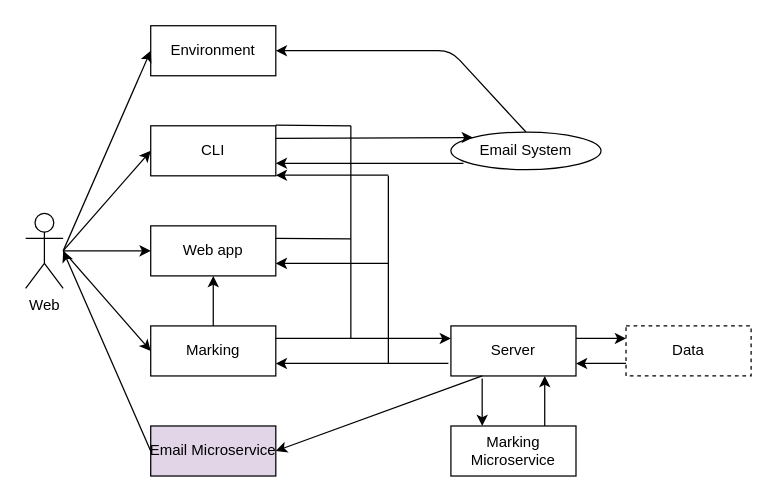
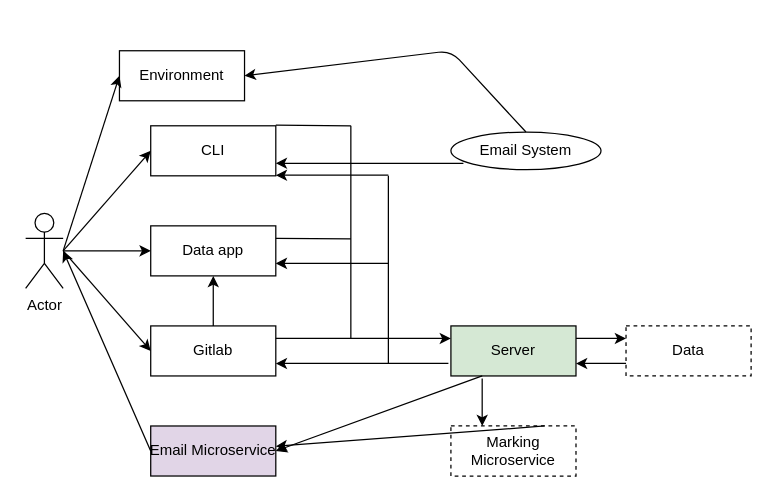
node "Environment": moved (213, 51) -> (182, 76)
edge "CLI" -> "Email System": removed
node "Web app": label "Web app" -> "Data app"
node "Web": label "Web" -> "Actor"
node "Marking": label "Marking" -> "Gitlab"
node "Server": fillcolor #ffffff -> #d5e8d4
edge "Marking Microservice" -> "Server": now "Marking Microservice" -> "Email Microservice"
node "Marking Microservice": style solid -> dashed
